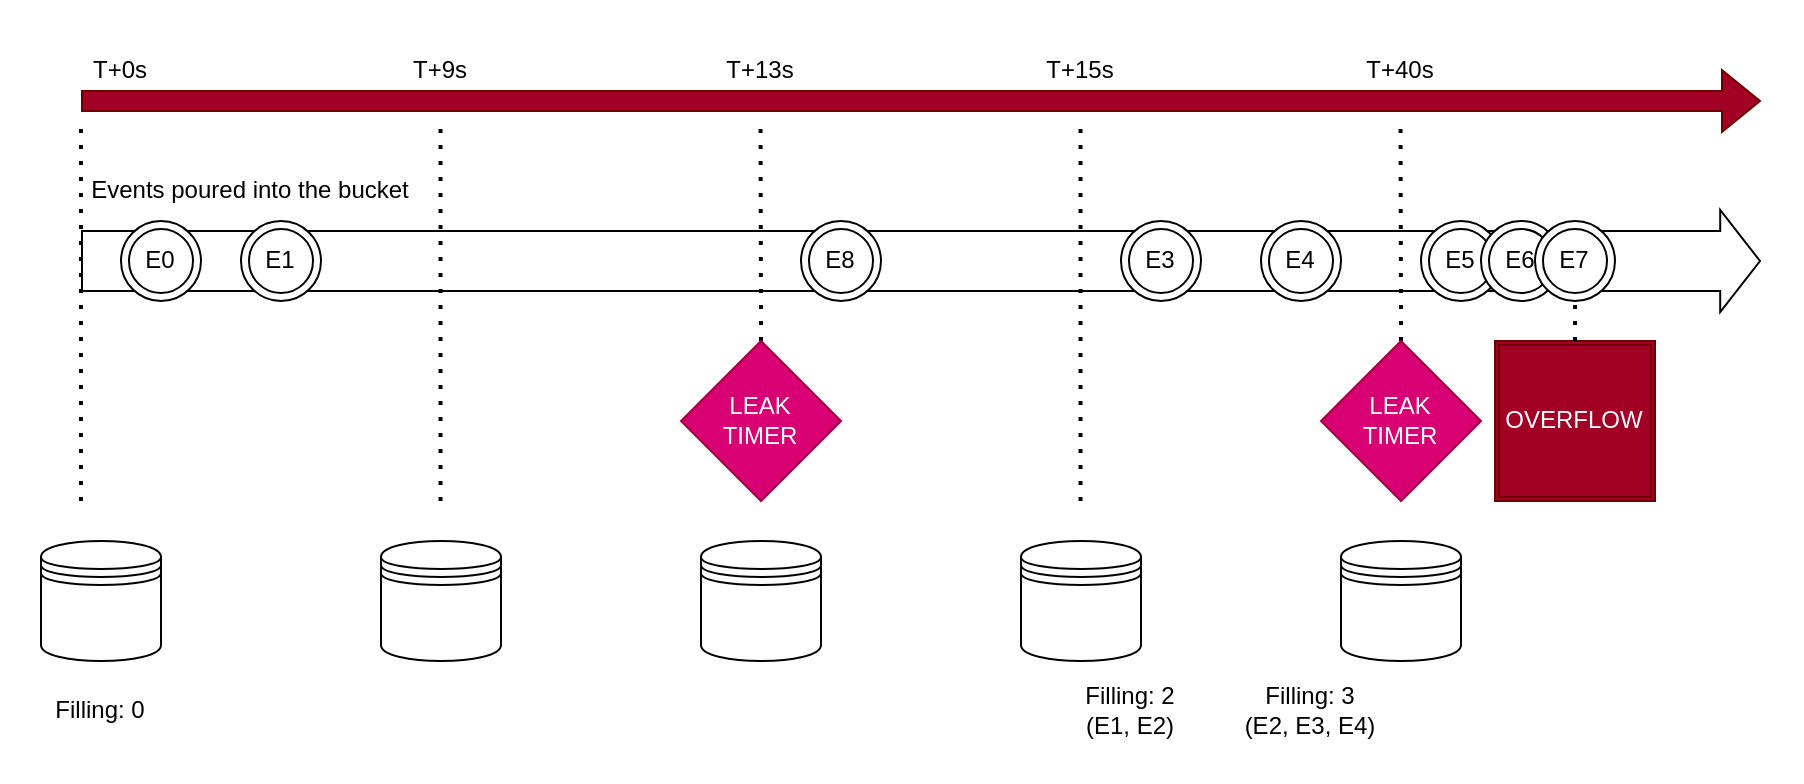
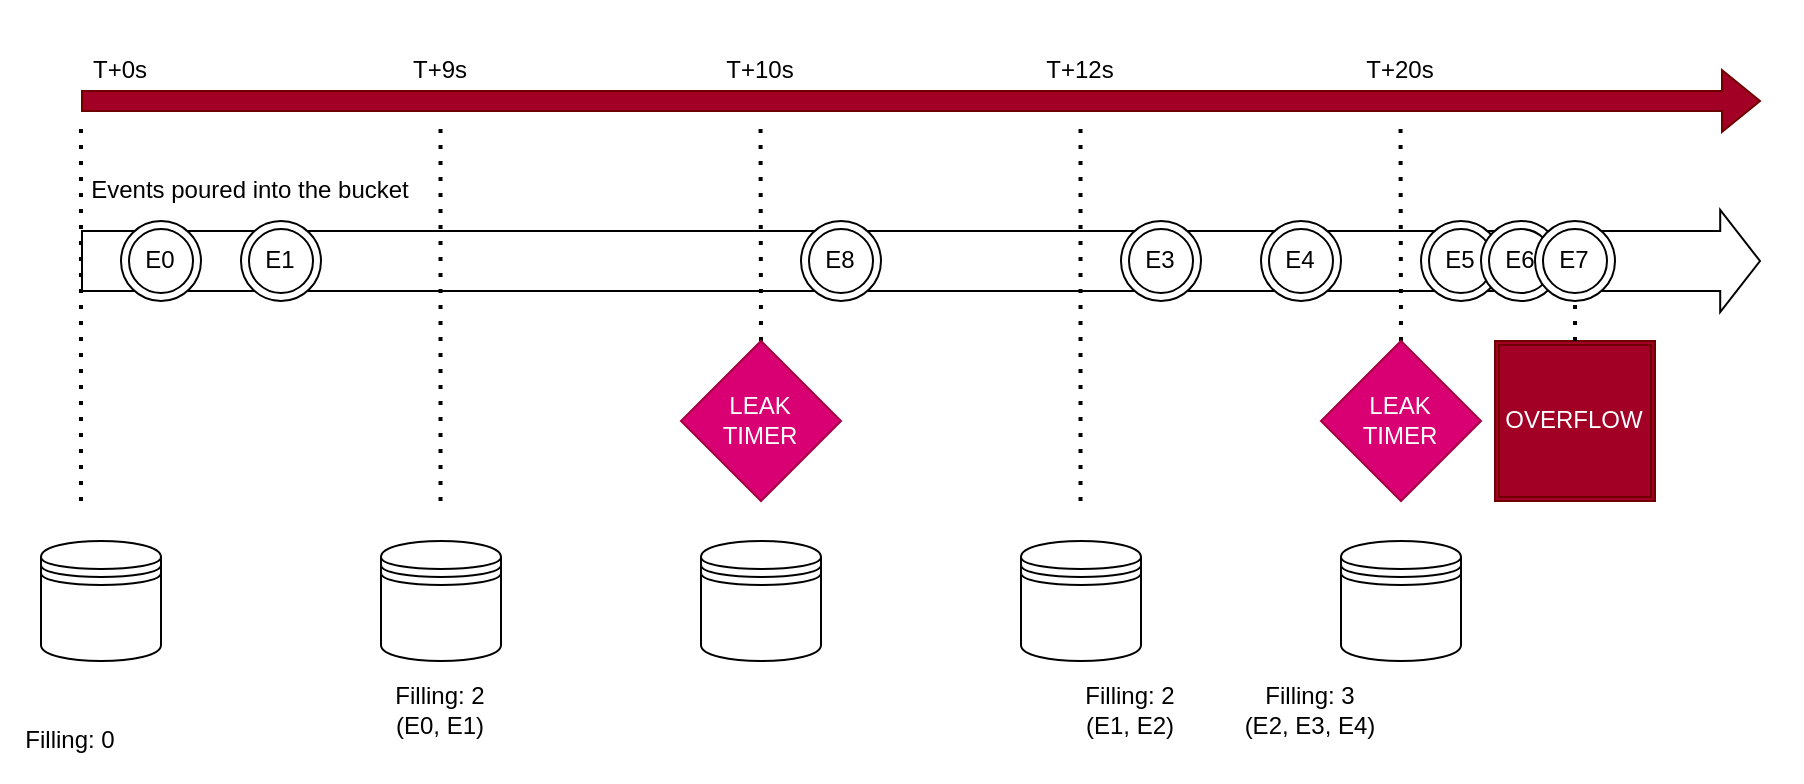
node "T+13s": label "T+13s" -> "T+10s"
node "T+15s": label "T+15s" -> "T+12s"
node "T+40s": label "T+40s" -> "T+20s"
node "Filling: 0": moved (101, 711) -> (71, 741)
node "Filling: 2 (E0, E1)": added
